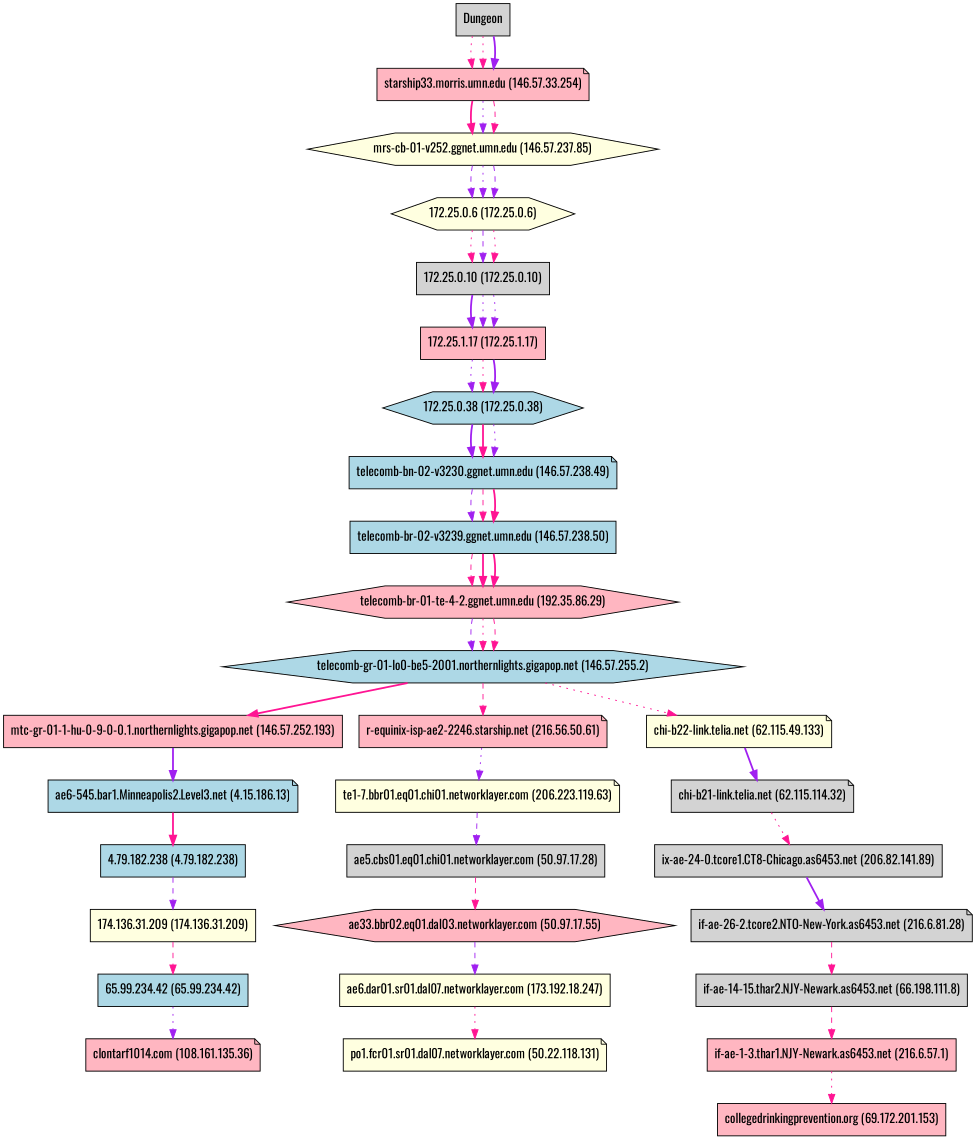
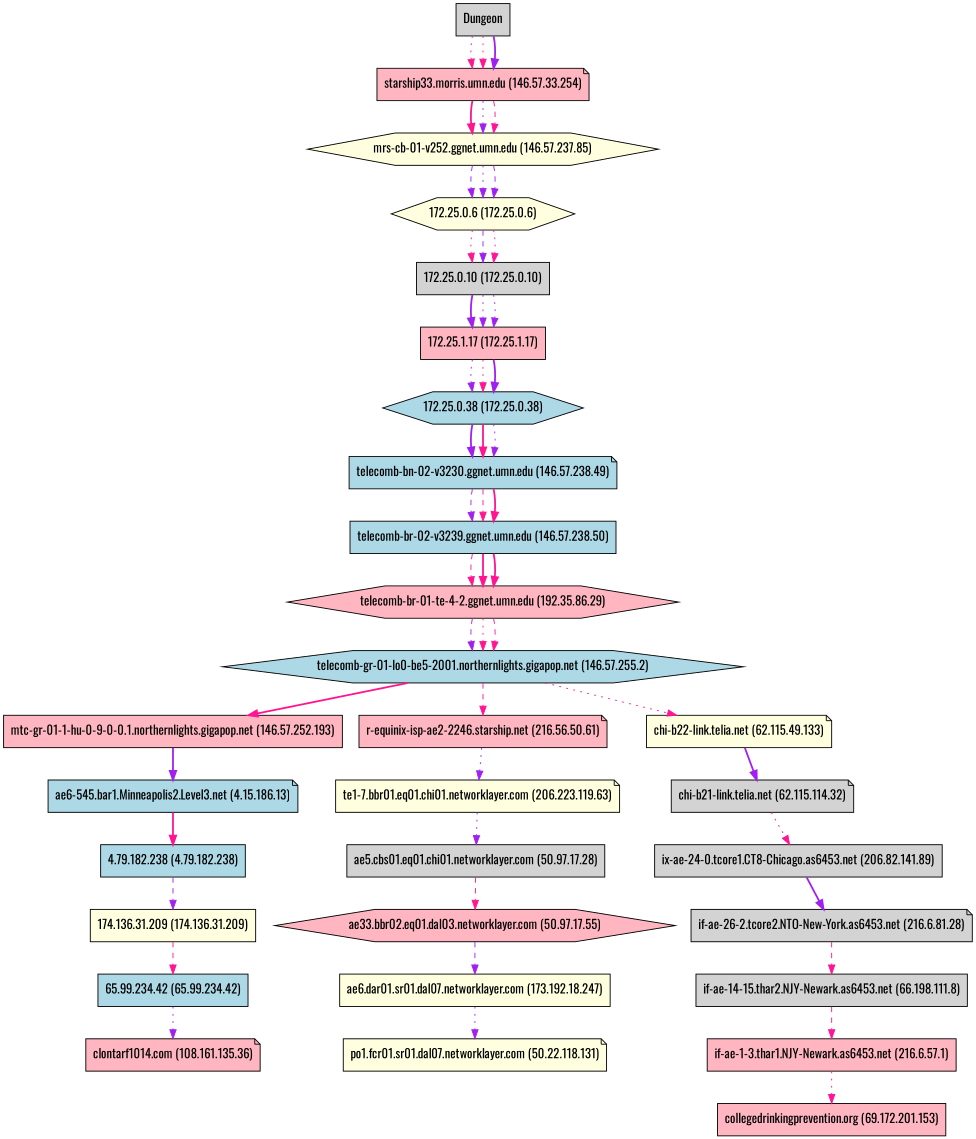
edge "te1-7.bbr01.eq01.chi01.networklayer.com (206.223.119.63)" -> "ae5.cbs01.eq01.chi01.networklayer.com (50.97.17.28)": style dashed -> dotted
edge "ae6.dar01.sr01.dal07.networklayer.com (173.192.18.247)" -> "po1.fcr01.sr01.dal07.networklayer.com (50.22.118.131)": color deeppink -> purple
